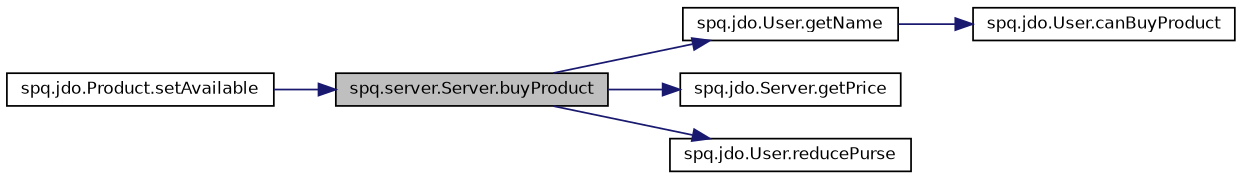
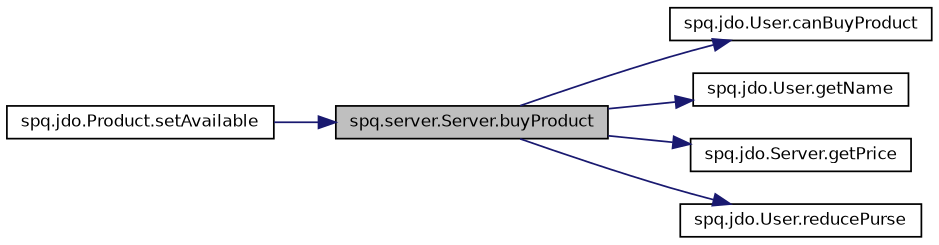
edge "spq.jdo.User.getName" -> "spq.jdo.User.canBuyProduct": now "spq.server.Server.buyProduct" -> "spq.jdo.User.canBuyProduct"
